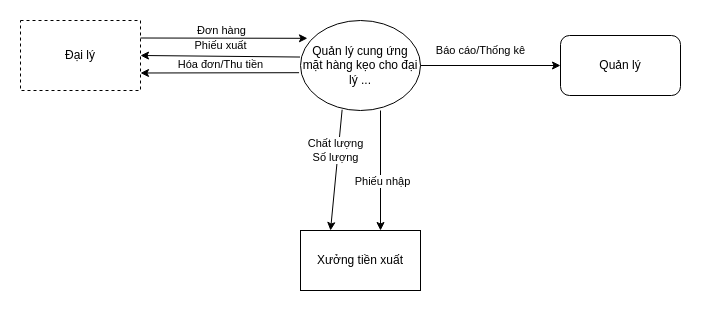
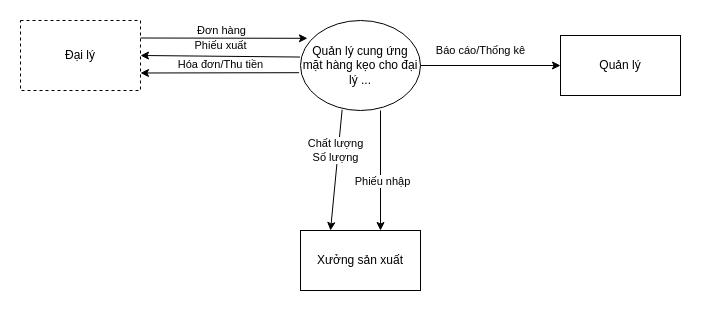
node "Quản lý": shape rounded rectangle -> rectangle
node "Xưởng tiền xuất": label "Xưởng tiền xuất" -> "Xưởng sản xuất"
